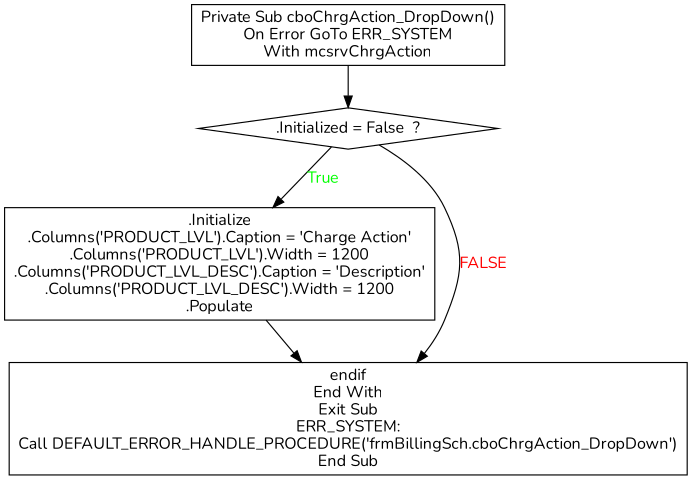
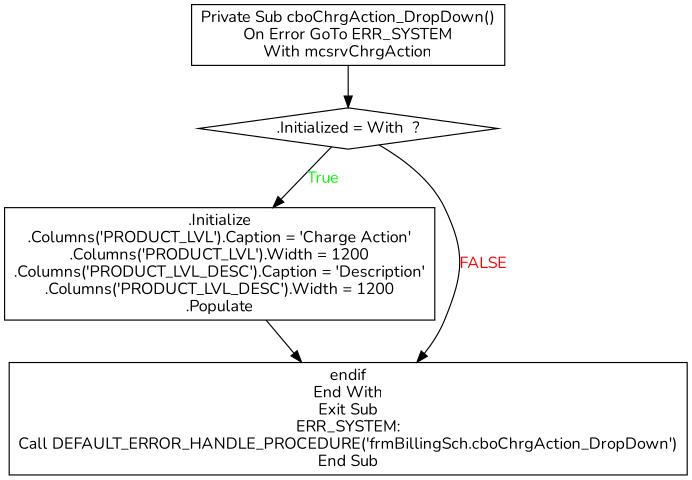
node ".Initialized = False  ?": label ".Initialized = False  ?" -> ".Initialized = With  ?"
